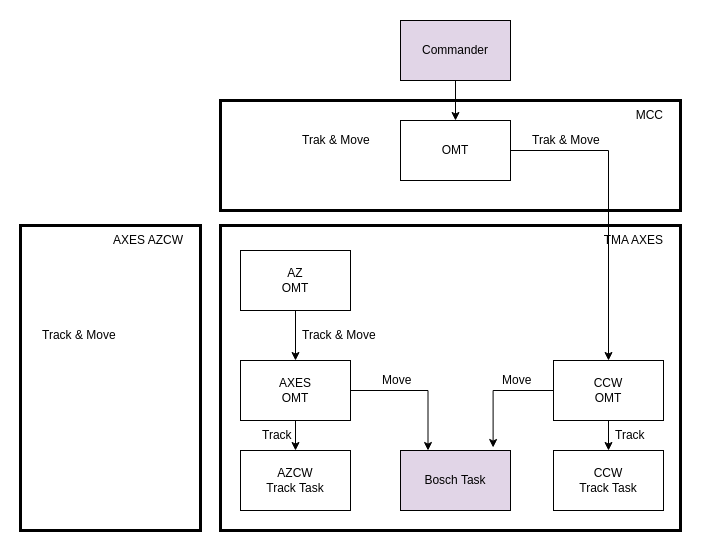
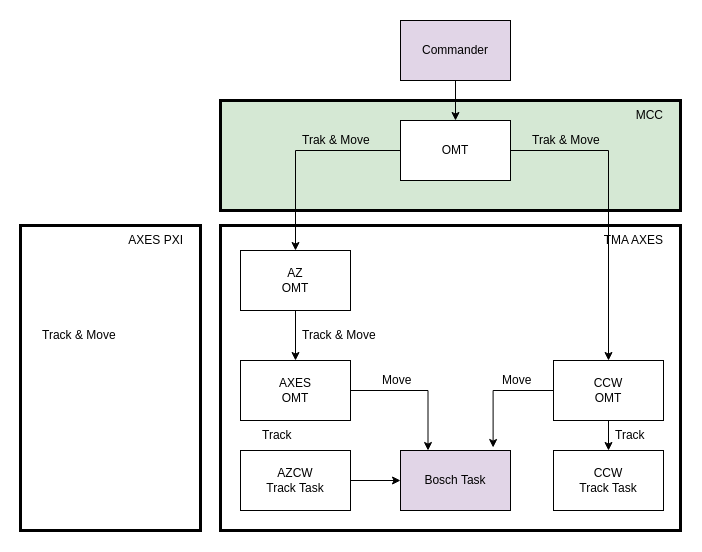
node "MCC": fillcolor #ffffff -> #d5e8d4
edge "OMT" -> "AZ OMT": added
node "AXES AZCW": label "AXES AZCW" -> "AXES PXI"
edge "AXES OMT" -> "AZCW Track Task": removed
edge "AZCW Track Task" -> "Bosch Task": added
